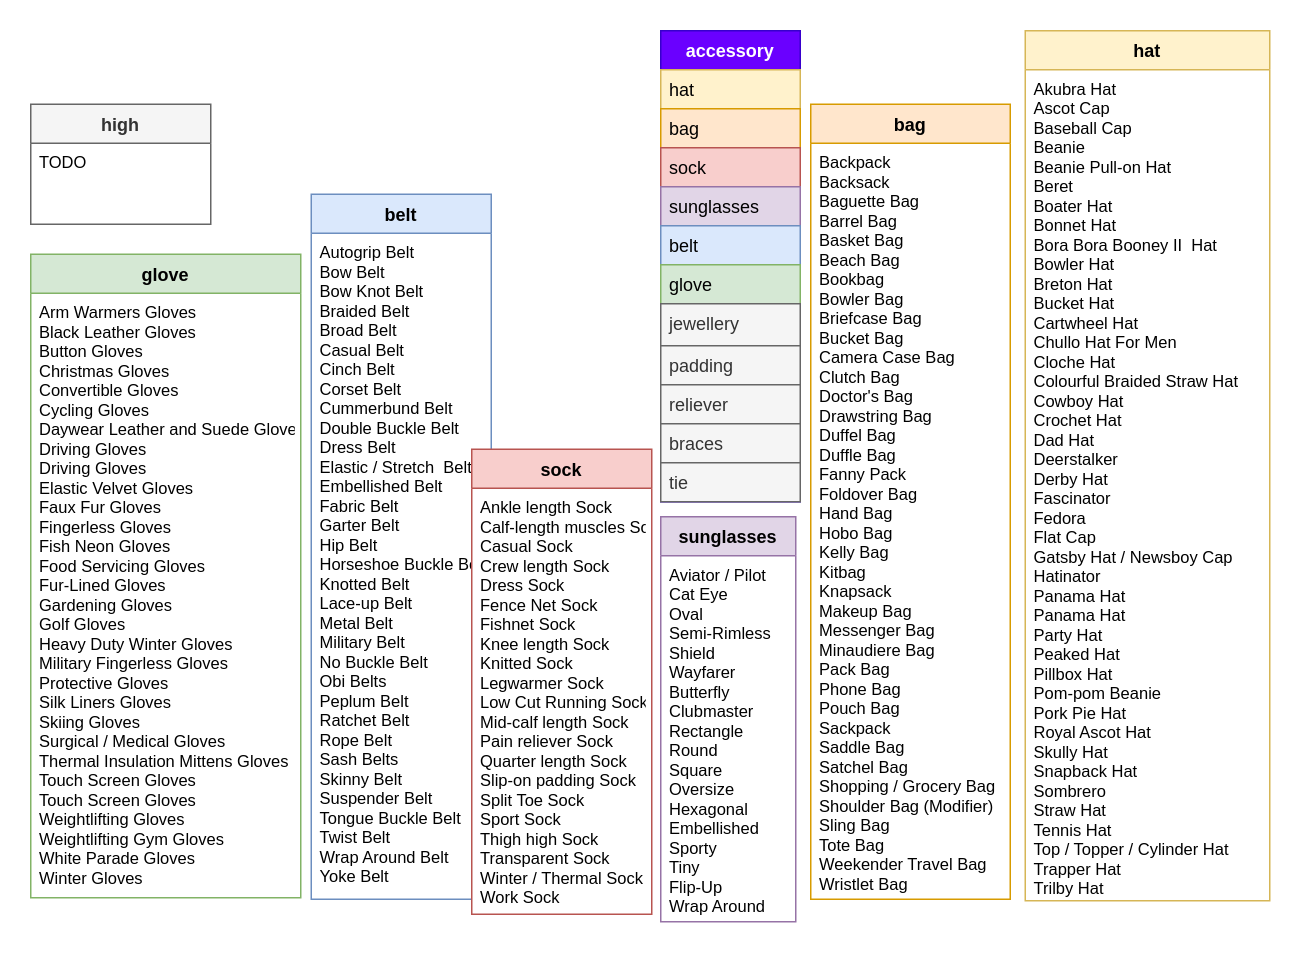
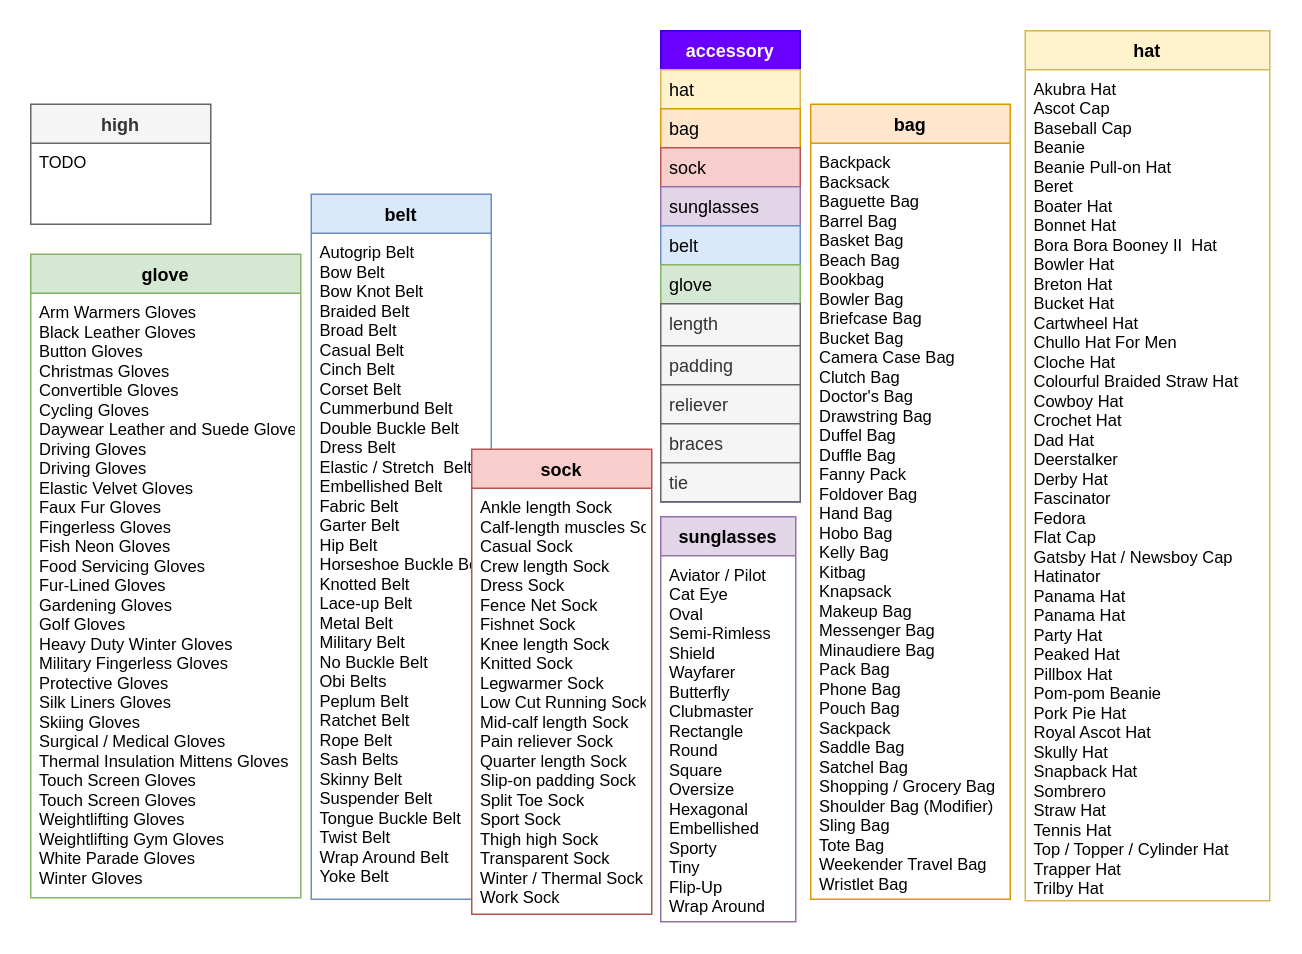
node "jewellery": label "jewellery" -> "length"
